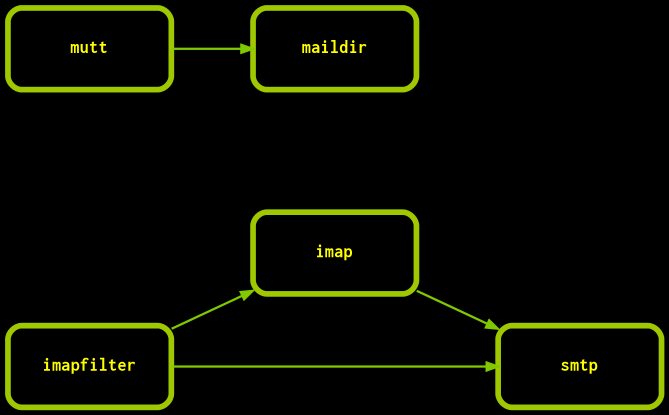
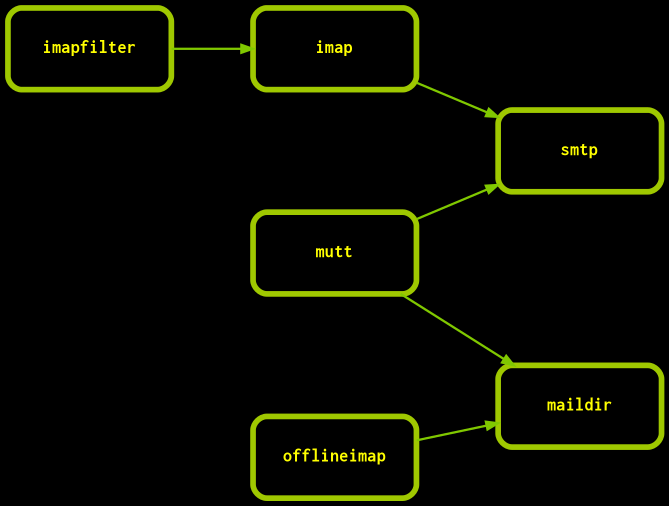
edge "imapfilter" -> "smtp": now "mutt" -> "smtp"
node "offlineimap": added
